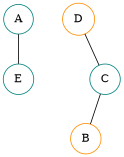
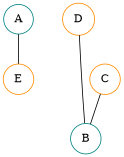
edge "D" -- "C": now "D" -- "B"
node "E": color teal -> darkorange
node "C": color teal -> darkorange
node "B": color darkorange -> teal
